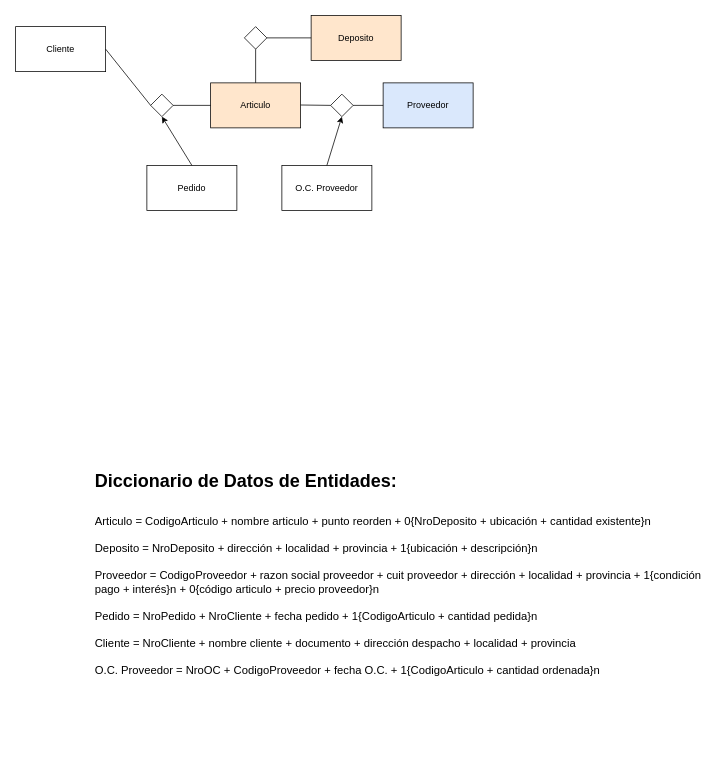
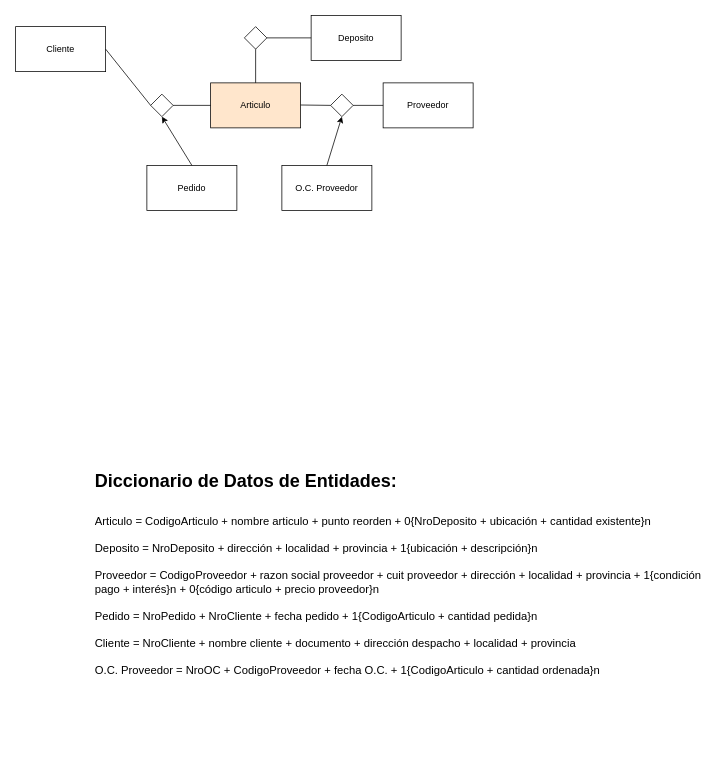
node "Deposito": fillcolor #ffe6cc -> #ffffff
node "Proveedor": fillcolor #dae8fc -> #ffffff
